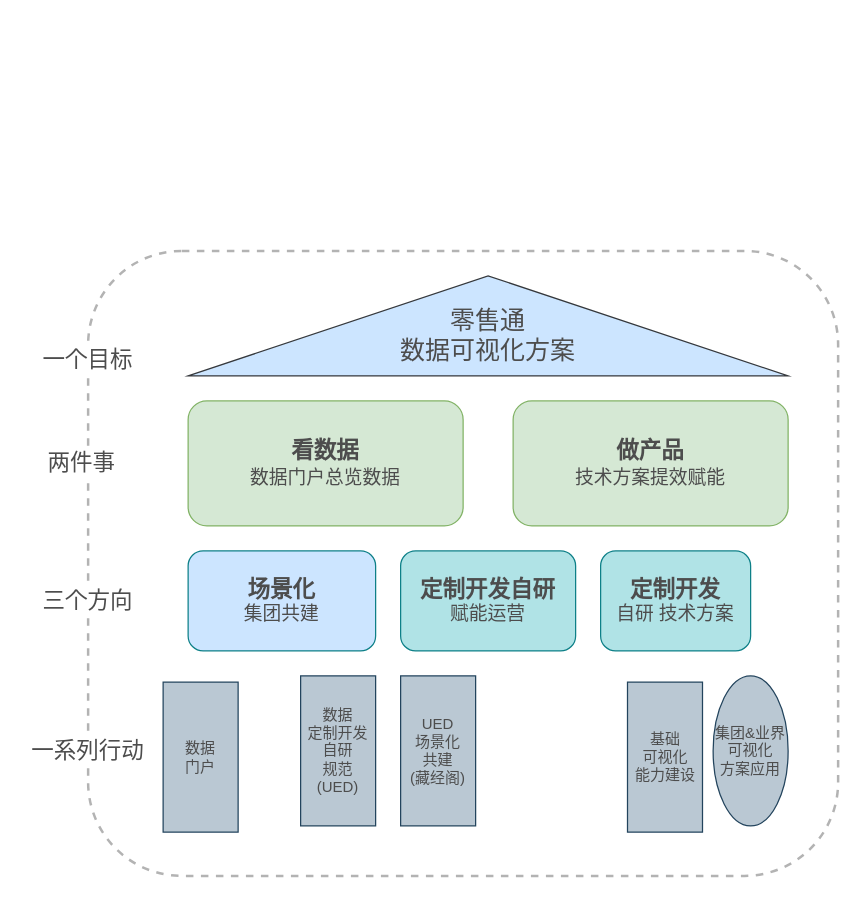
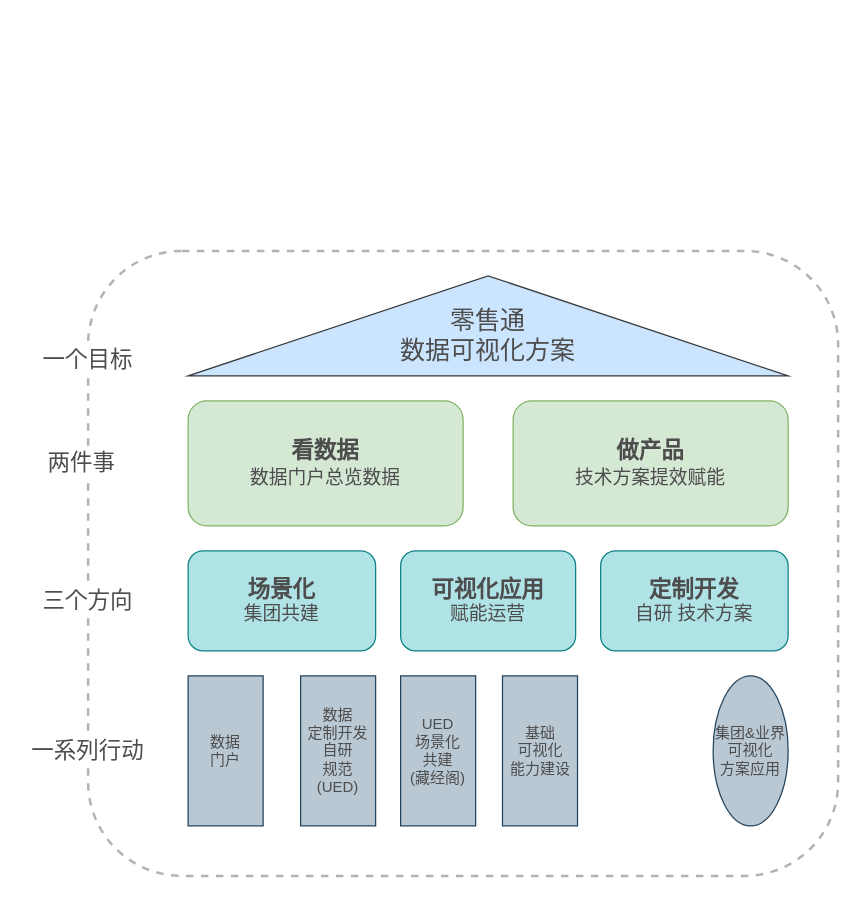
node "场景化集团共建": fillcolor #cce5ff -> #b0e3e6
node "定制开发自研赋能运营": label "定制开发自研赋能运营" -> "可视化应用赋能运营"
node "定制开发自研 技术方案": size 150x100 -> 188x100
node "数据 门户": moved (201, 757) -> (226, 751)
node "基础 可视化 能力建设": moved (665, 757) -> (540, 751)
